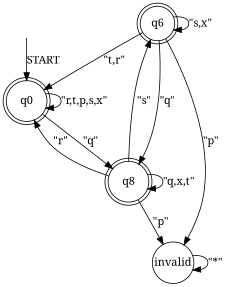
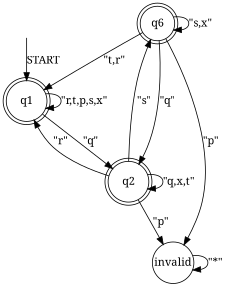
node "q0": label "q0" -> "q1"
node "q8": label "q8" -> "q2"
